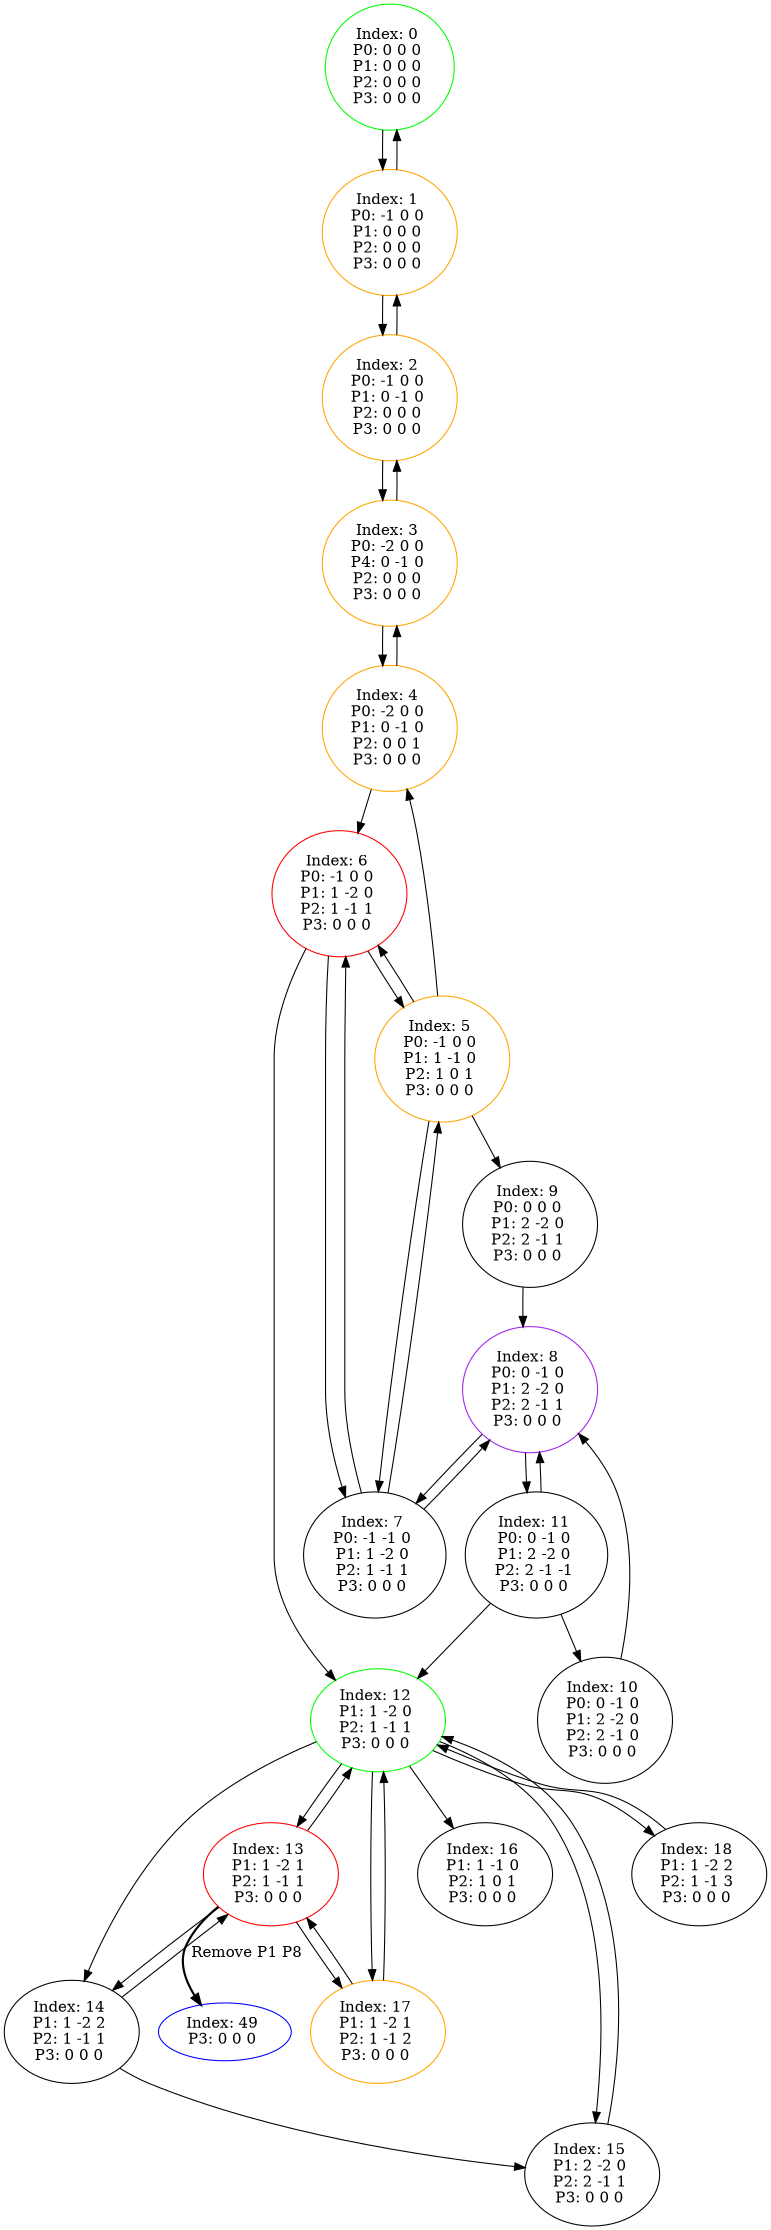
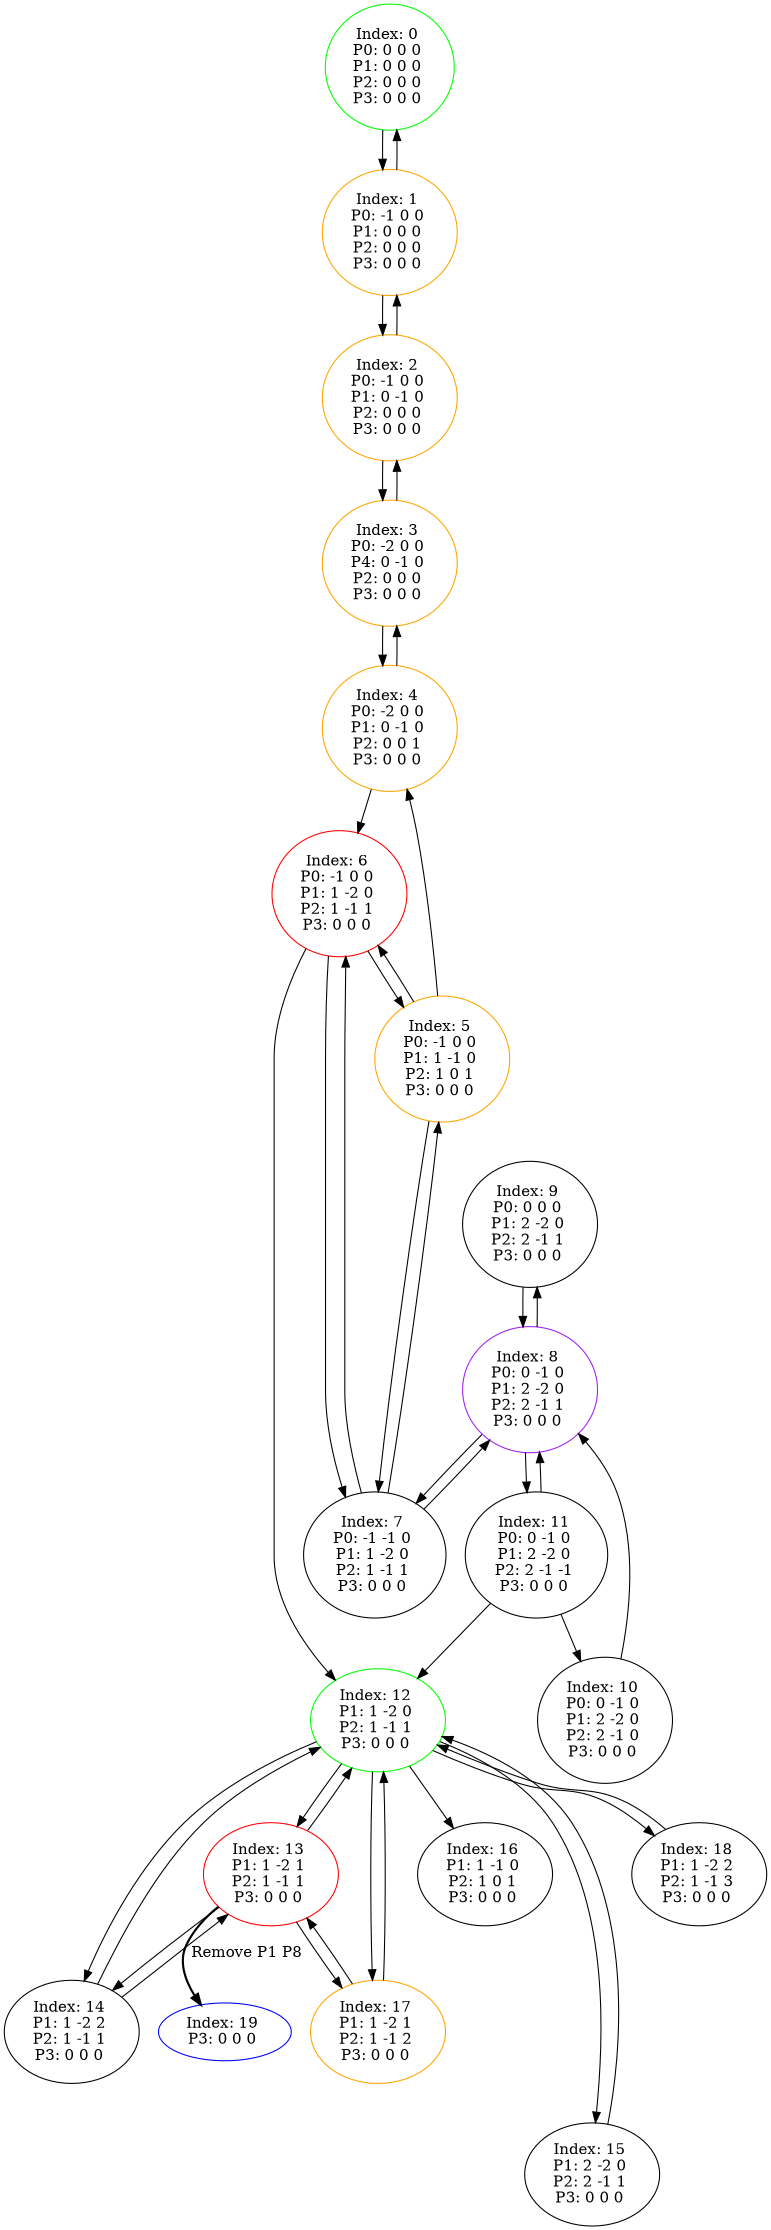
edge "Index: 5 P0: -1 0 0 P1: 1 -1 0 P2: 1 0 1 P3: 0 0 0" -> "Index: 9 P0: 0 0 0 P1: 2 -2 0 P2: 2 -1 1 P3: 0 0 0": now "Index: 8 P0: 0 -1 0 P1: 2 -2 0 P2: 2 -1 1 P3: 0 0 0" -> "Index: 9 P0: 0 0 0 P1: 2 -2 0 P2: 2 -1 1 P3: 0 0 0"
node "Index: 49 P3: 0 0 0": label "Index: 49 P3: 0 0 0" -> "Index: 19 P3: 0 0 0"
edge "Index: 14 P1: 1 -2 2 P2: 1 -1 1 P3: 0 0 0" -> "Index: 15 P1: 2 -2 0 P2: 2 -1 1 P3: 0 0 0": now "Index: 14 P1: 1 -2 2 P2: 1 -1 1 P3: 0 0 0" -> "Index: 12 P1: 1 -2 0 P2: 1 -1 1 P3: 0 0 0"
